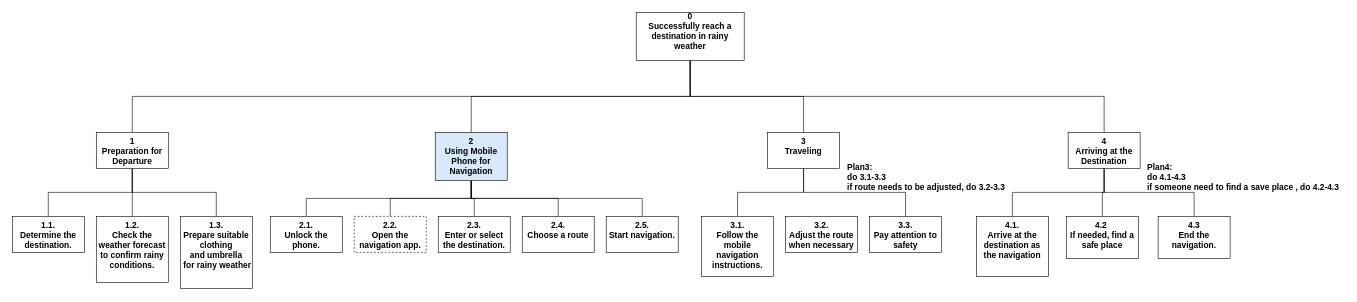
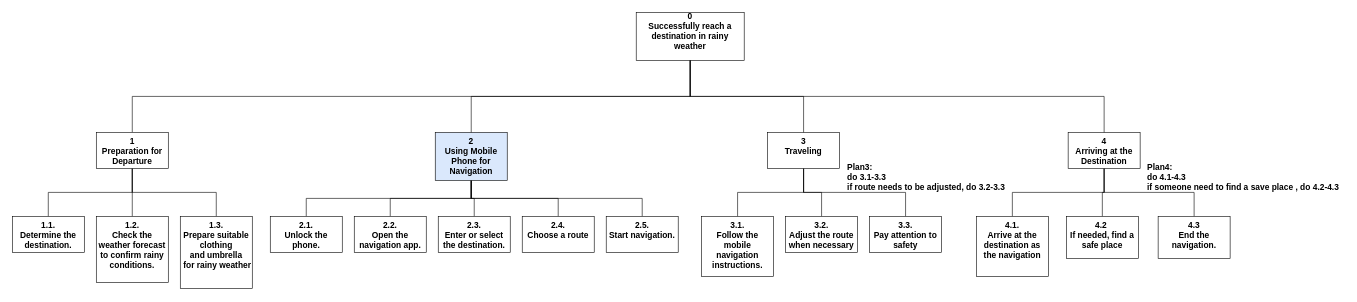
edge "3Traveling" -- "3.2. Adjust the route when necessary": added
node "2.2. Open the navigation app.": style dashed -> solid
